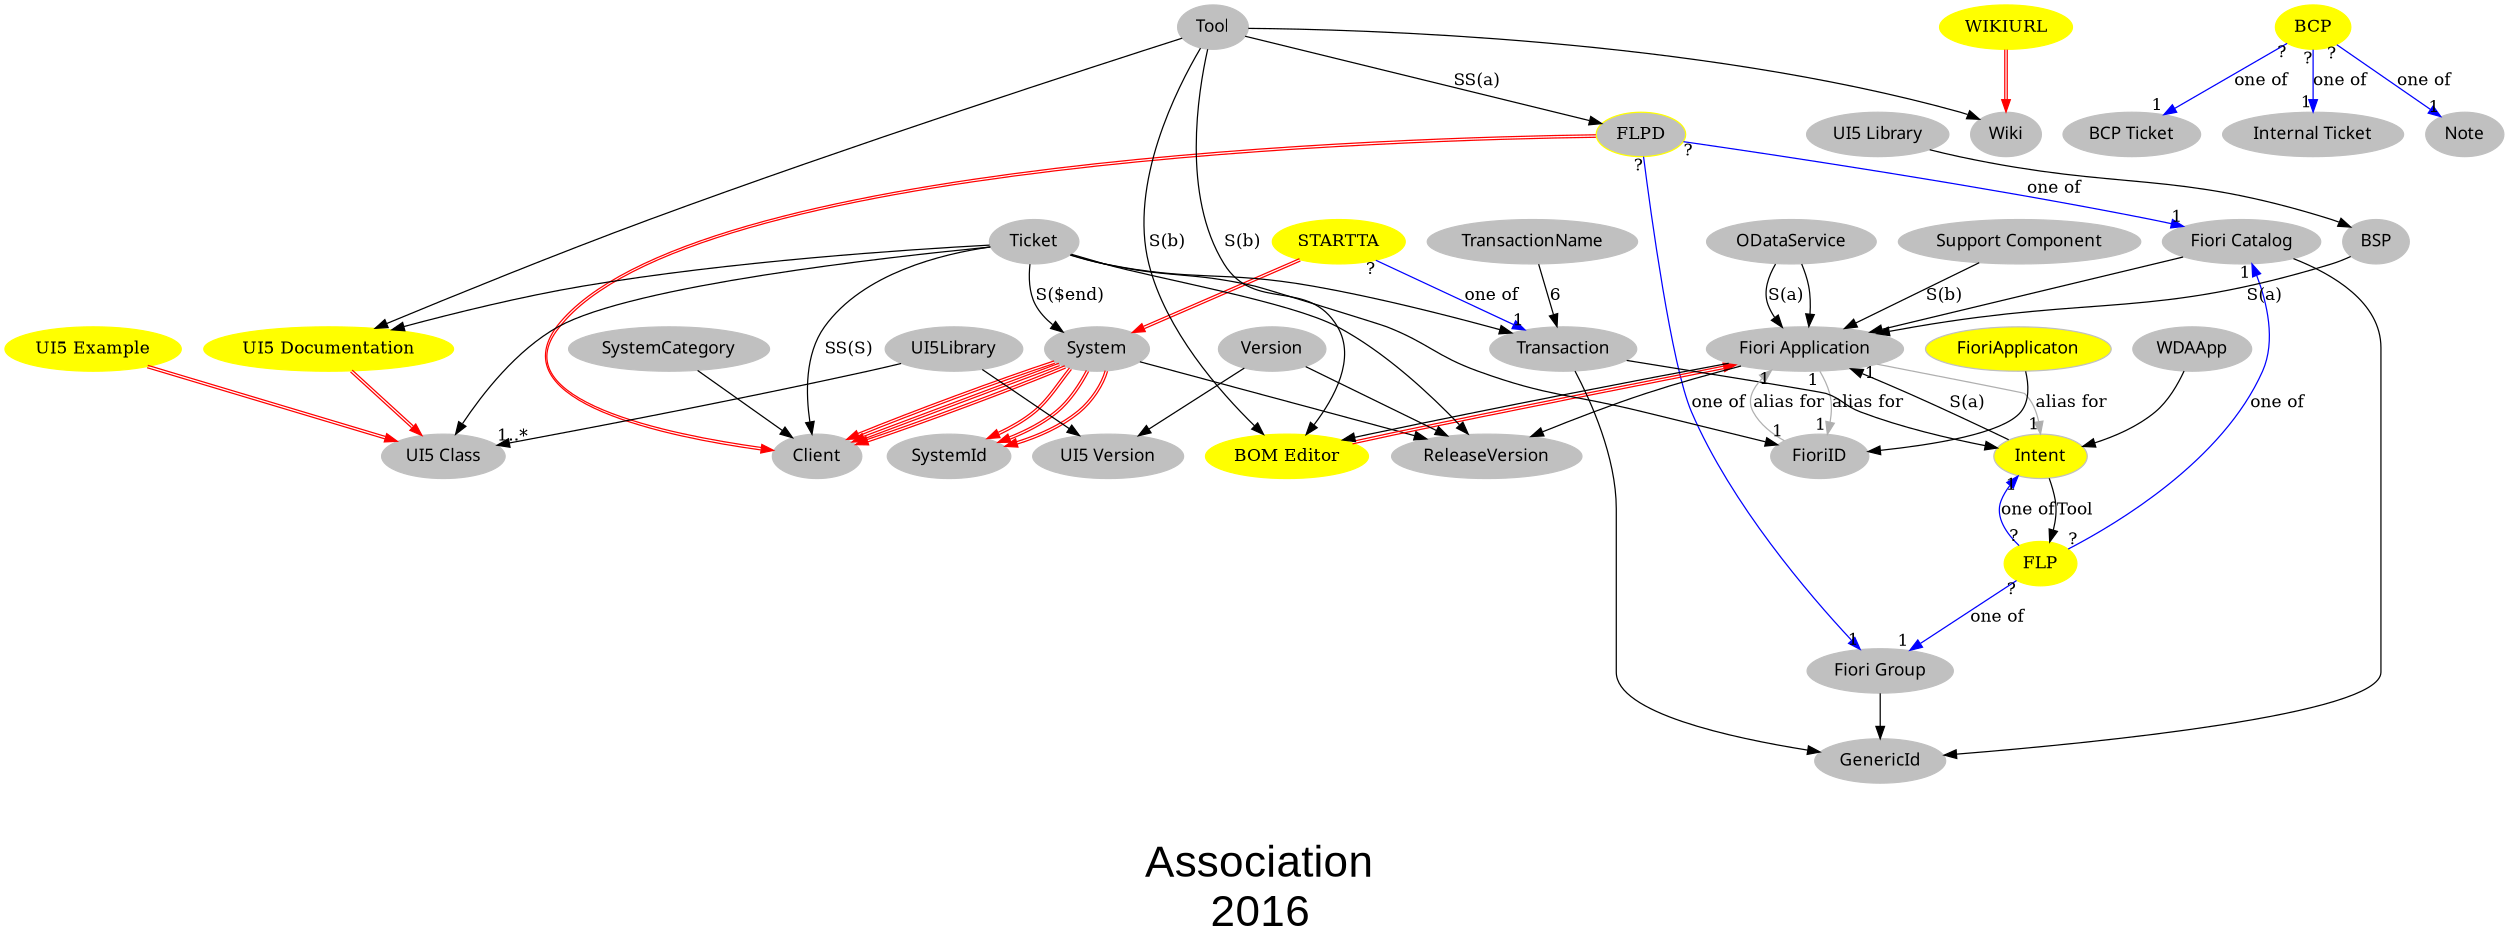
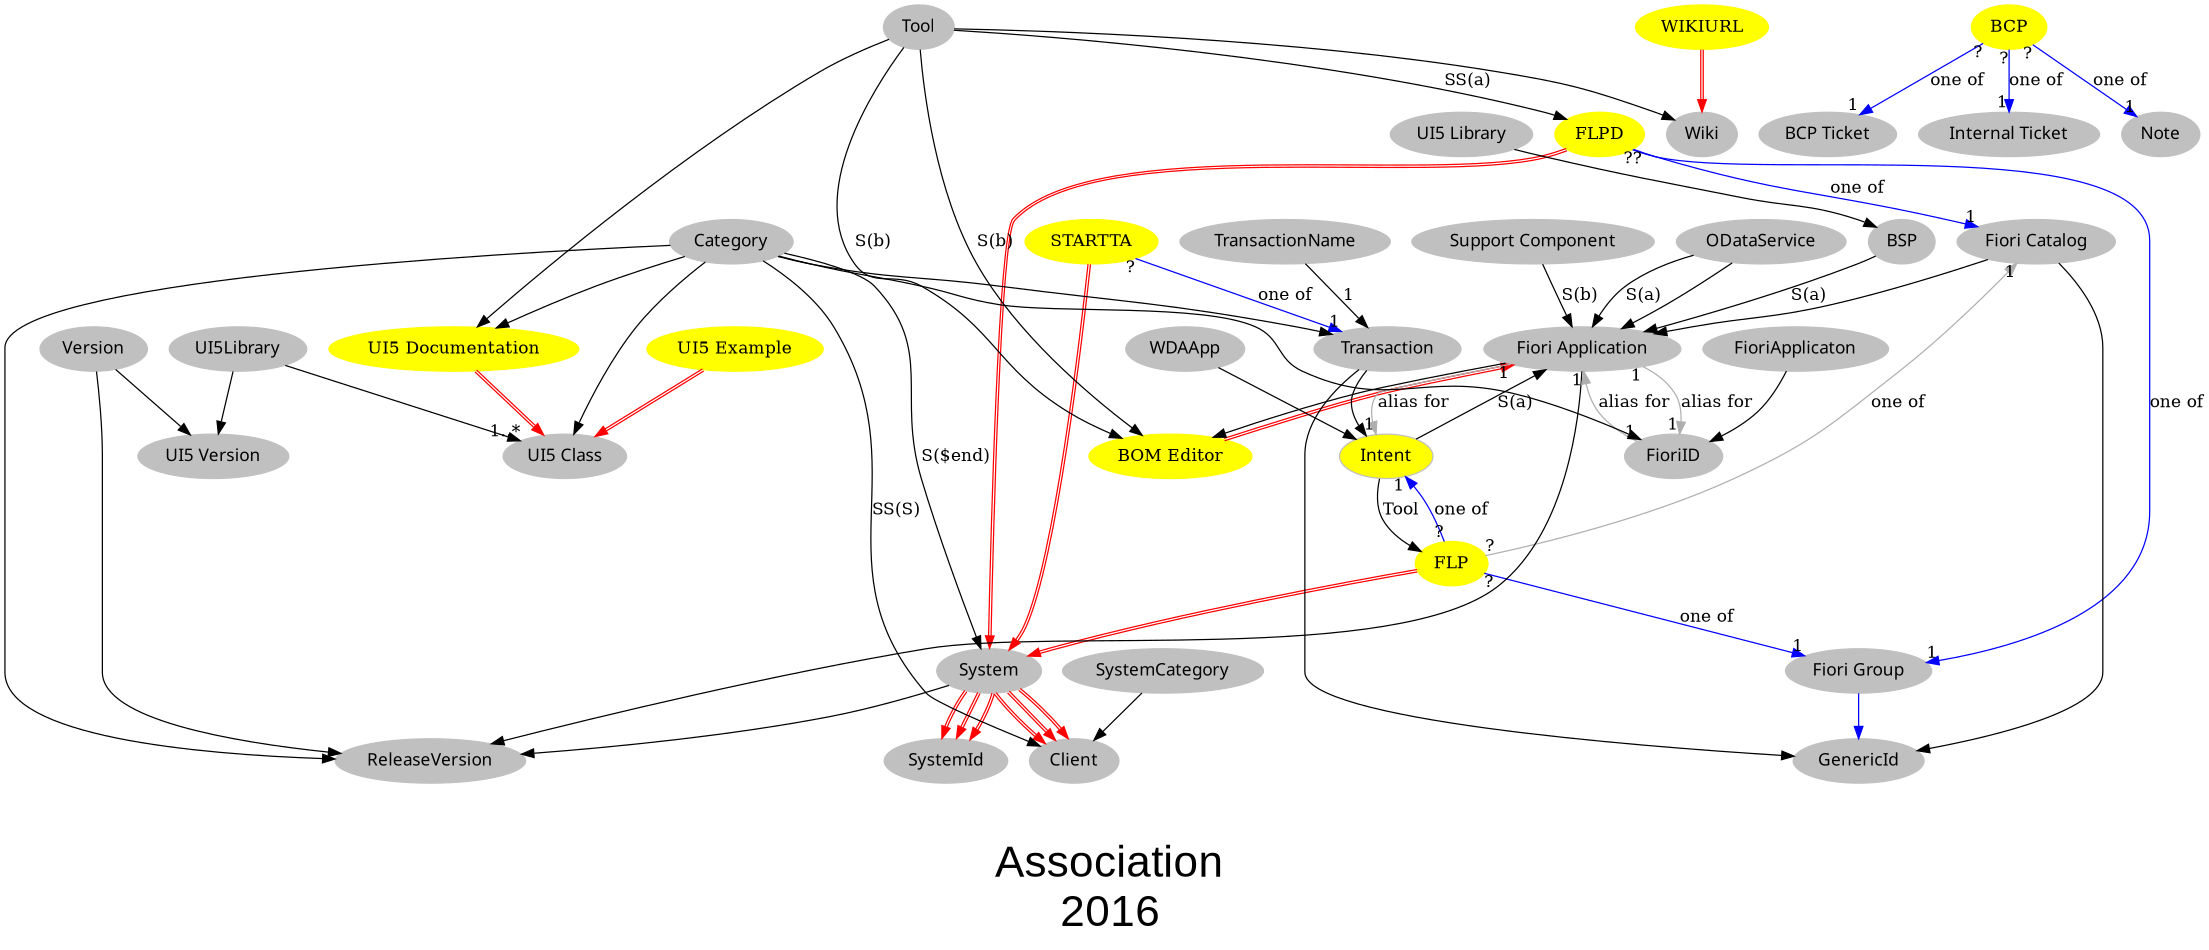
node "FLPD": fillcolor grey -> yellow
edge "FLPD" -> "Client": now "FLPD" -> "System"
node "Ticket": label "Ticket" -> "Category"
edge "TransactionName" -> "Transaction": label "6" -> "1"
node "FioriApplicaton": fillcolor yellow -> grey
edge "FLP" -> "Fiori Catalog": color #0000ff -> #afafaf
edge "FLP" -> "System": added
edge "Fiori Group" -> "GenericId": color black -> #0000ff
